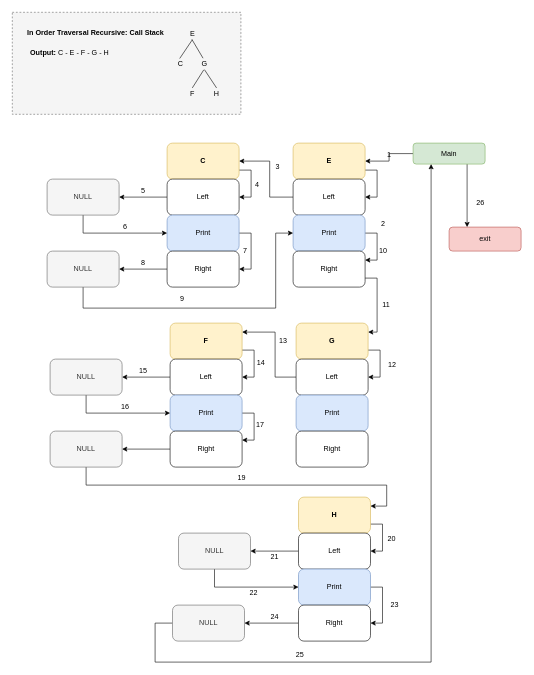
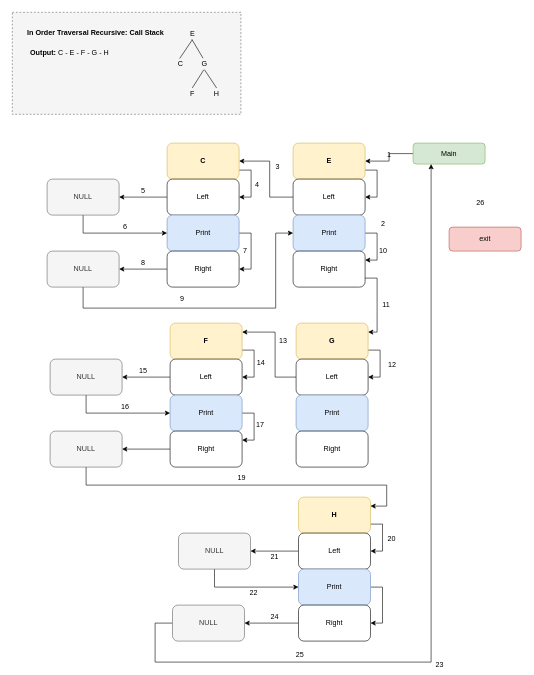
edge "Main" -> "exit": removed
node "23": moved (395, 605) -> (440, 665)
